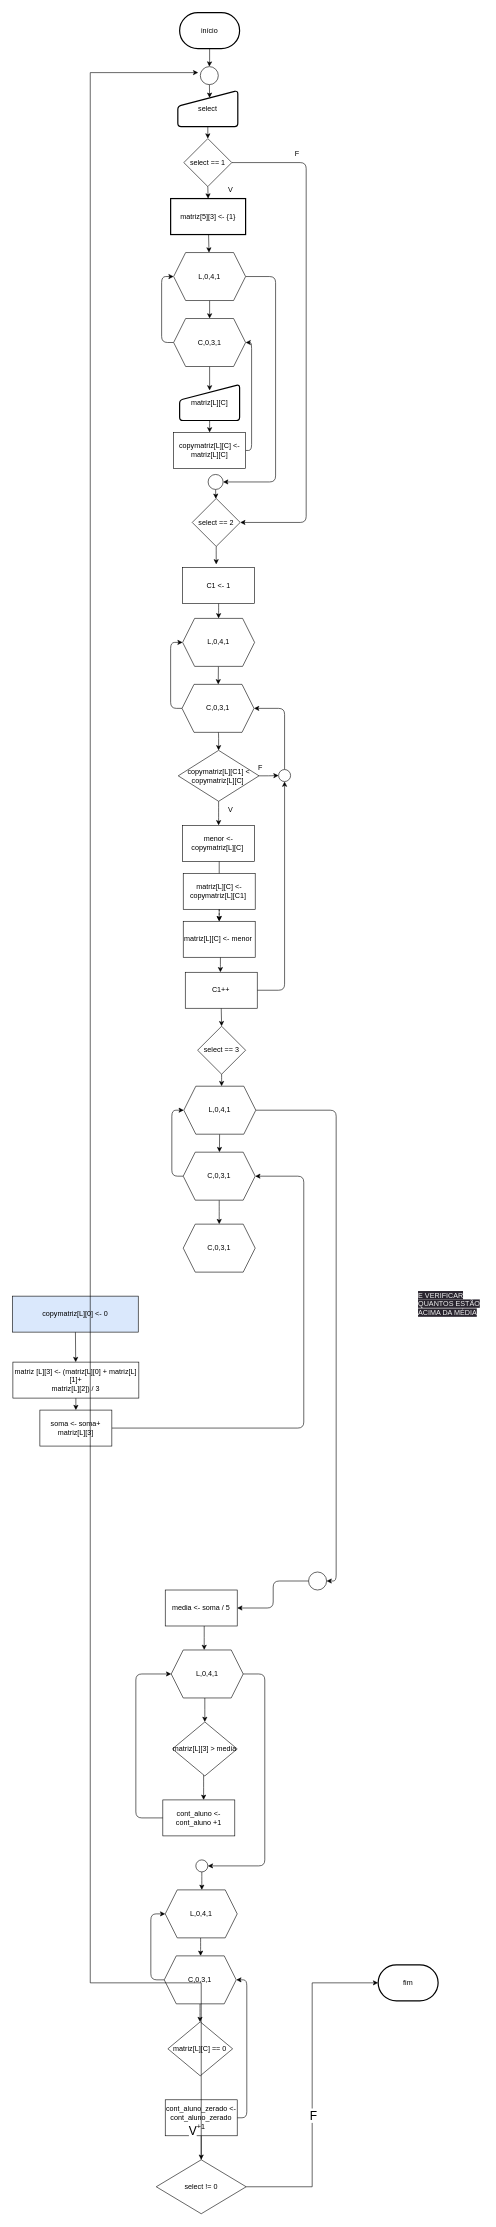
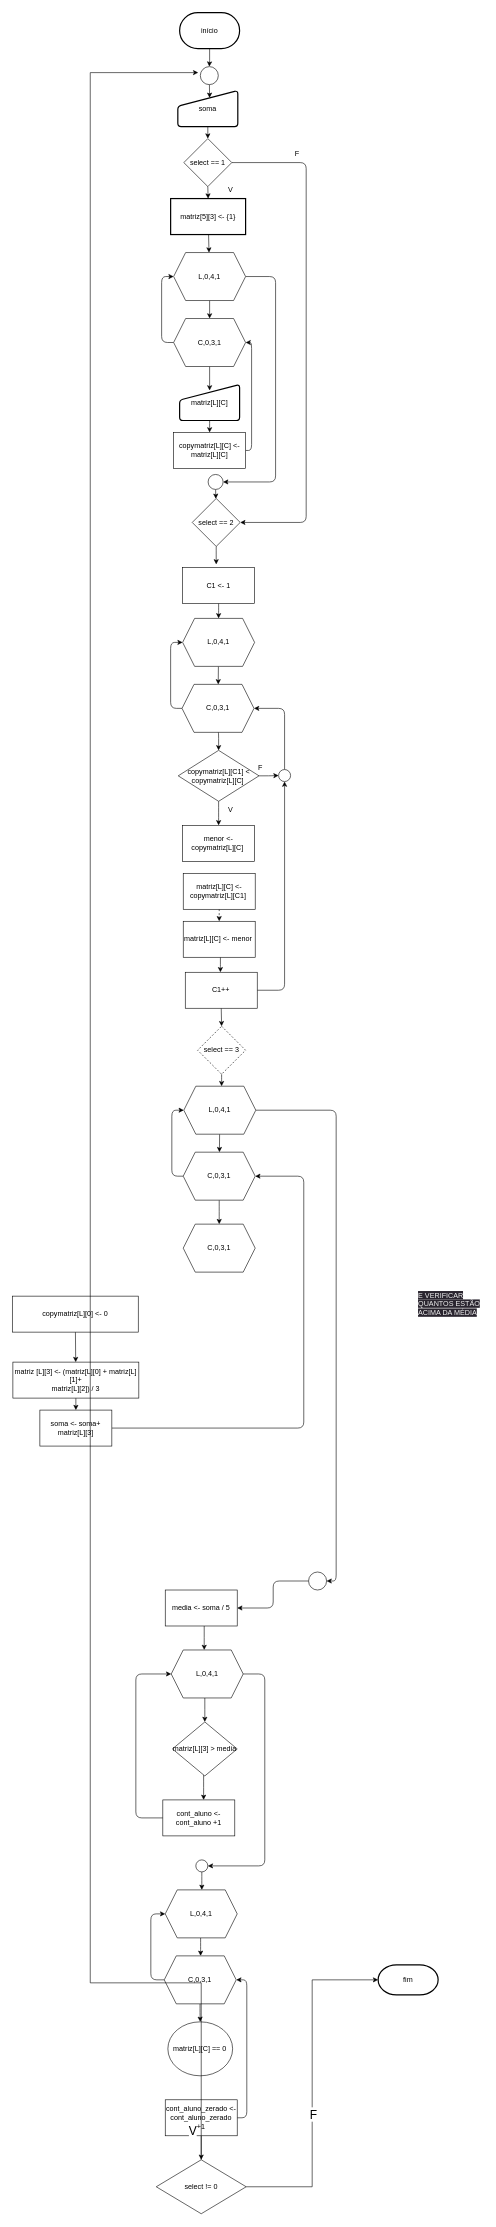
node "select": label "select" -> "soma"
edge "menor <- copymatriz[L][C]" -> "matriz[L][C] <- menor": removed
node "select == 3": style solid -> dashed
node "copymatriz[L][0] <- 0": fillcolor #dae8fc -> #ffffff
node "fim": size 60x36 -> 60x30
node "matriz[L][C] == 0": shape diamond -> ellipse
